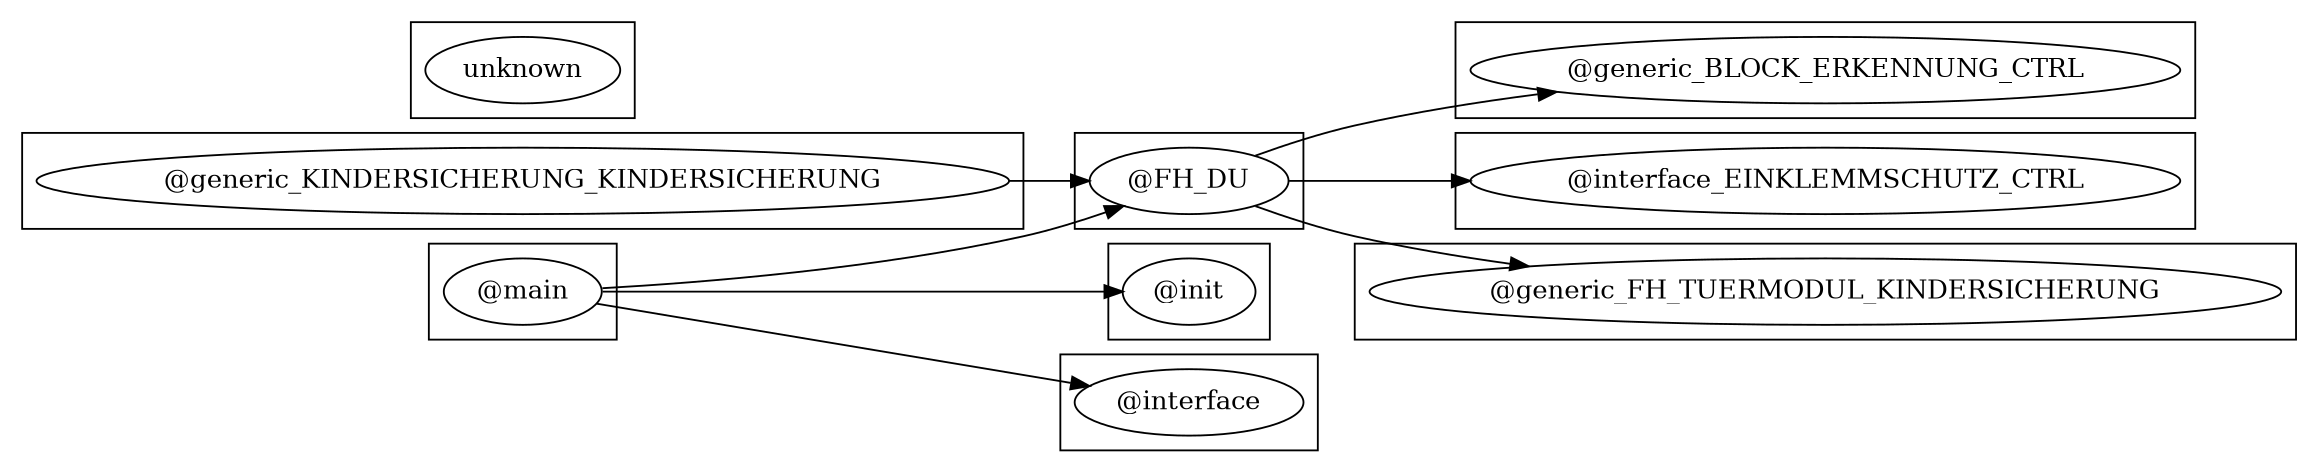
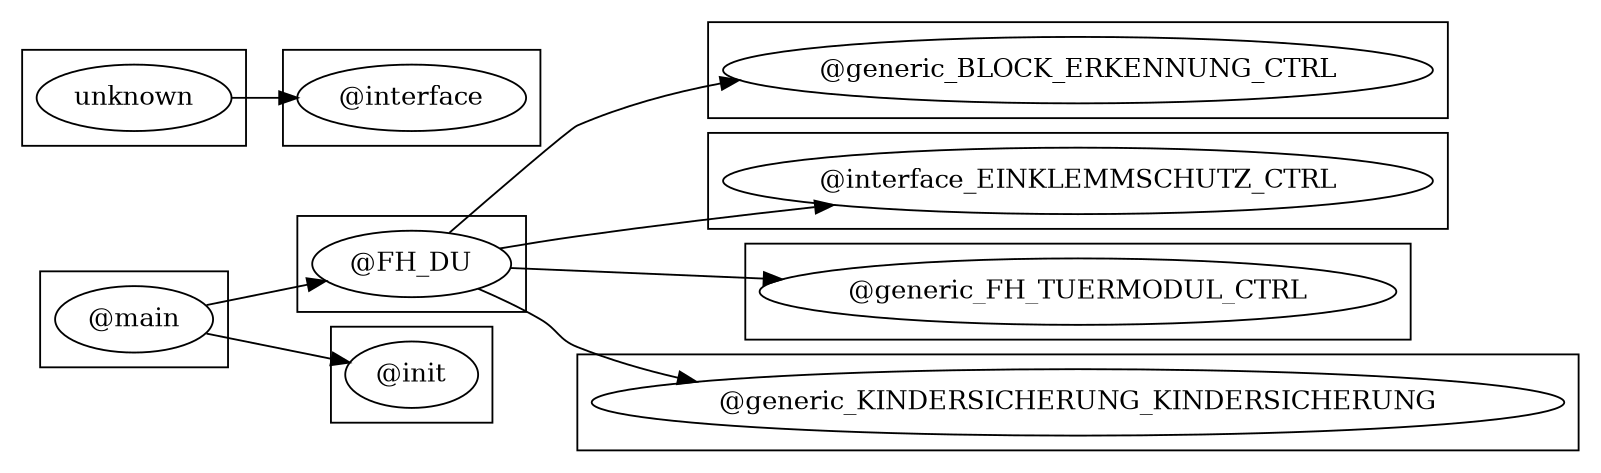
edge "@generic_KINDERSICHERUNG_KINDERSICHERUNG" -> "@FH_DU": reversed
node "@generic_FH_TUERMODUL_KINDERSICHERUNG": label "@generic_FH_TUERMODUL_KINDERSICHERUNG" -> "@generic_FH_TUERMODUL_CTRL"
edge "@main" -> "@interface": now "unknown" -> "@interface"
